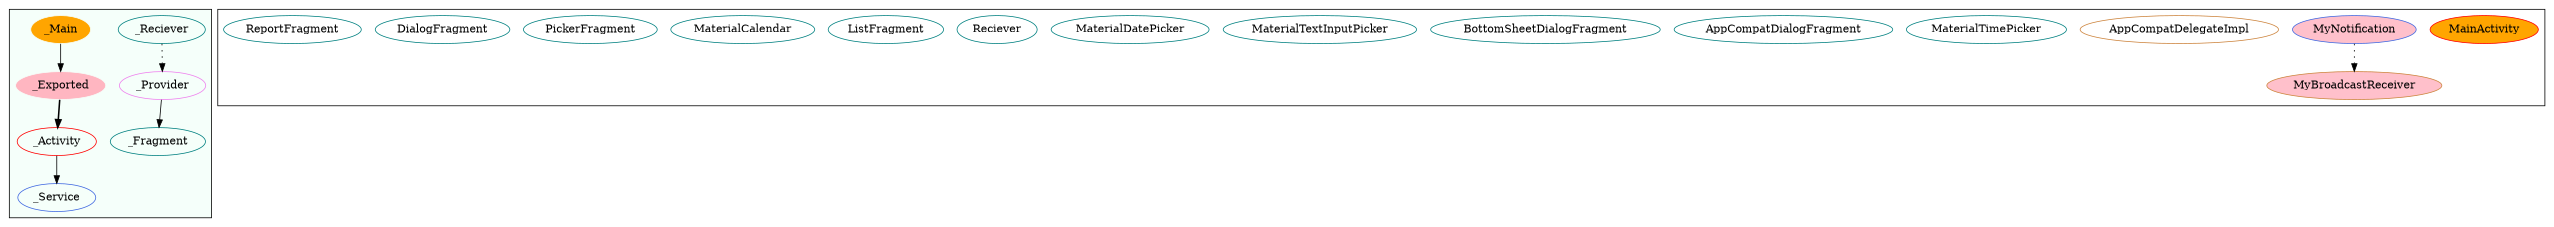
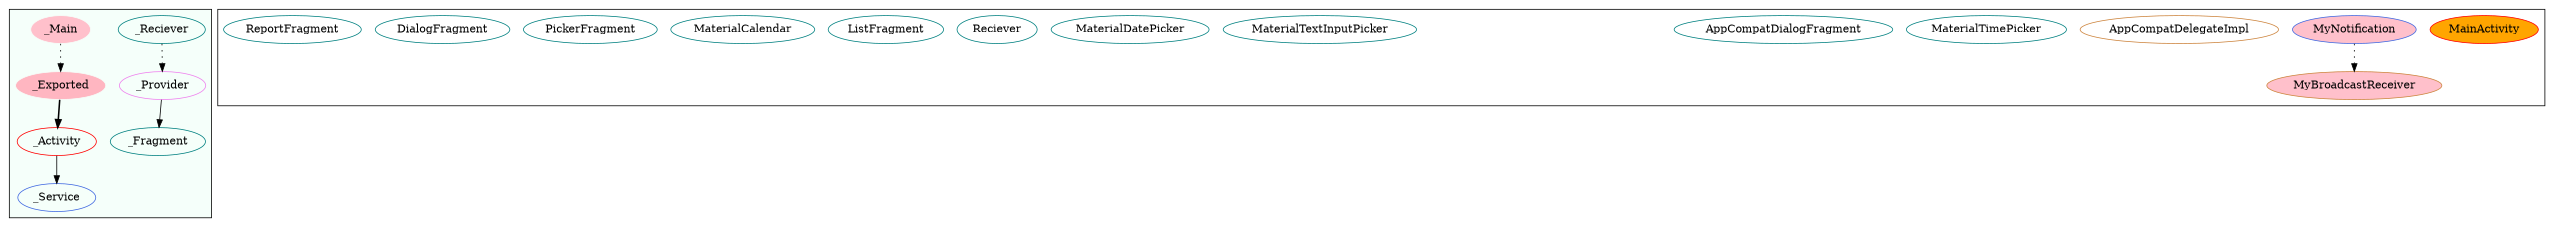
node "_Main": fillcolor orange -> pink
node "BottomSheetDialogFragment": removed
edge "_Main" -> "_Exported": style solid -> dotted
